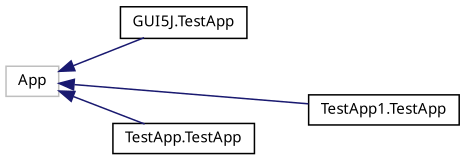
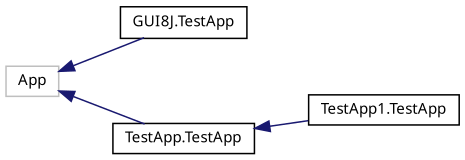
node "GUI5J.TestApp": label "GUI5J.TestApp" -> "GUI8J.TestApp"
edge "TestApp1.TestApp" -> "App": now "TestApp1.TestApp" -> "TestApp.TestApp"
